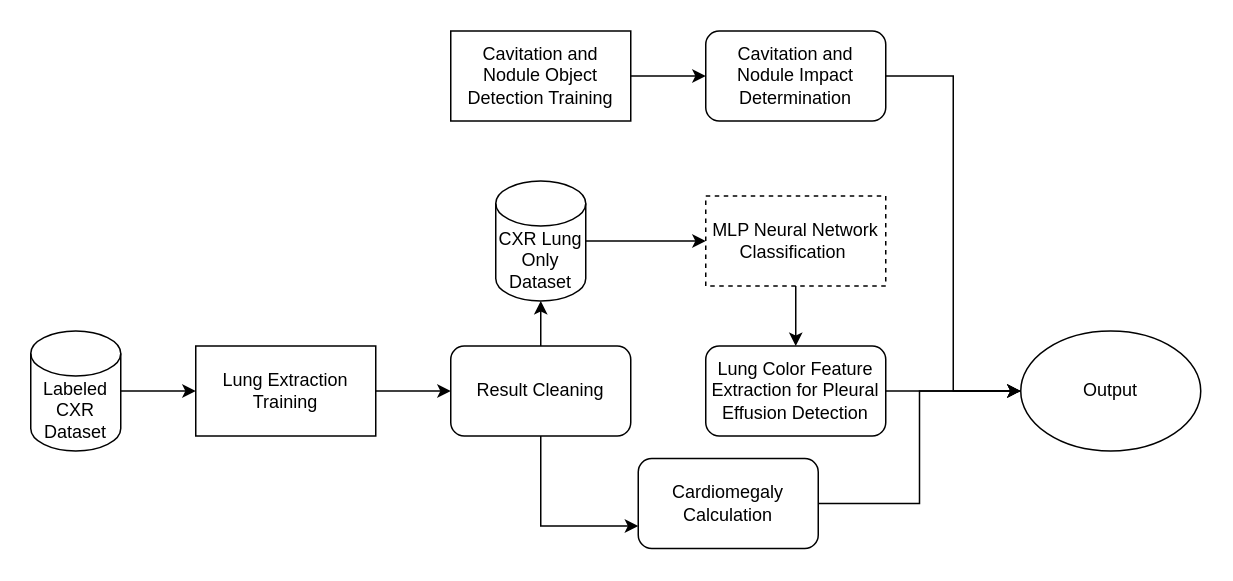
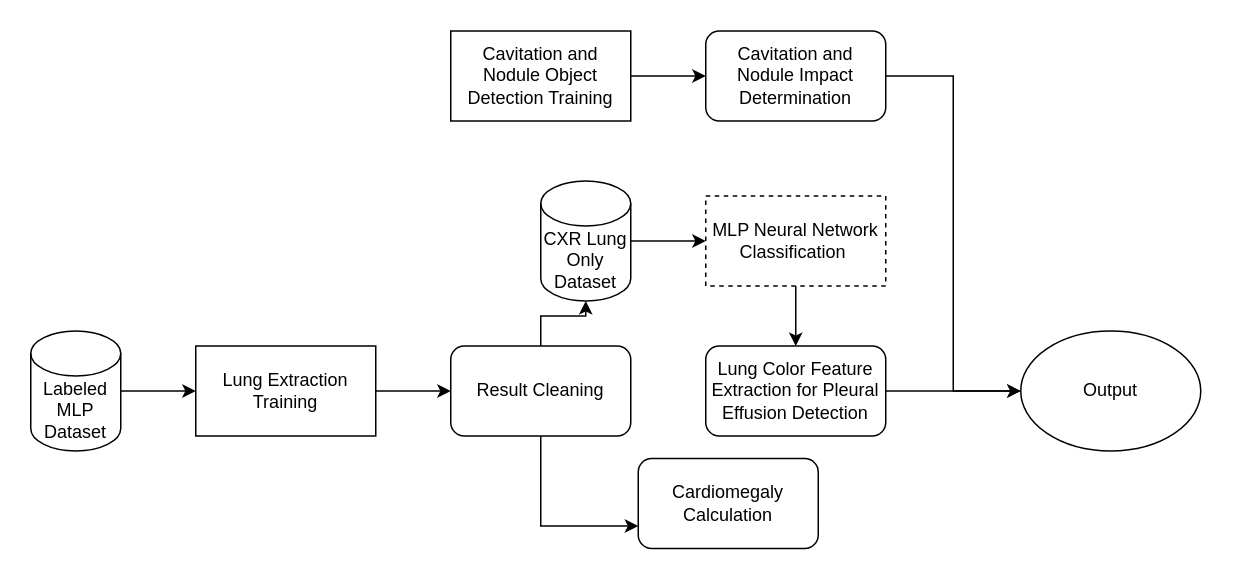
node "CXR Lung Only Dataset": moved (541, 241) -> (586, 241)
node "Labeled CXR Dataset": label "Labeled CXR Dataset" -> "Labeled MLP Dataset"
edge "Cardiomegaly Calculation" -> "Output": removed
